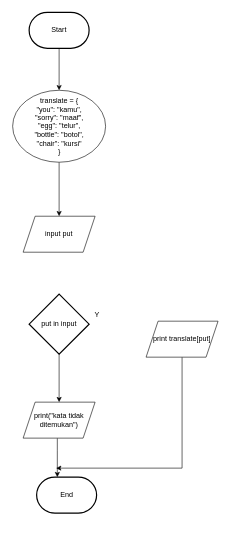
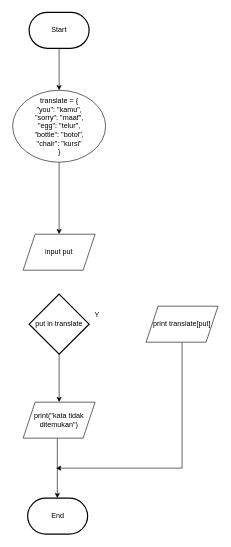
node "input put": moved (59, 234) -> (59, 252)
node "put in input": label "put in input" -> "put in translate"
node "print translate[put]": moved (182, 339) -> (182, 324)
node "End": moved (67, 495) -> (58, 516)
